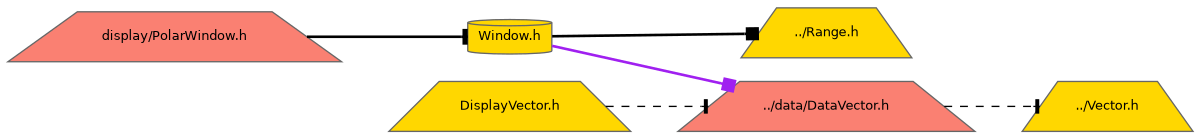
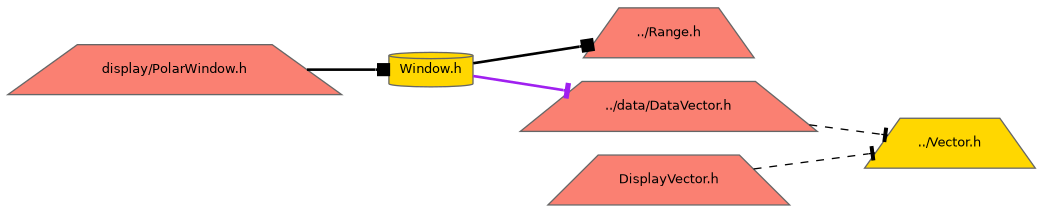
node "../Range.h": fillcolor gold -> salmon
edge "display/PolarWindow.h" -> "Window.h": arrowhead tee -> box
edge "Window.h" -> "../data/DataVector.h": arrowhead box -> tee
node "DisplayVector.h": fillcolor gold -> salmon
edge "DisplayVector.h" -> "../data/DataVector.h": now "DisplayVector.h" -> "../Vector.h"
